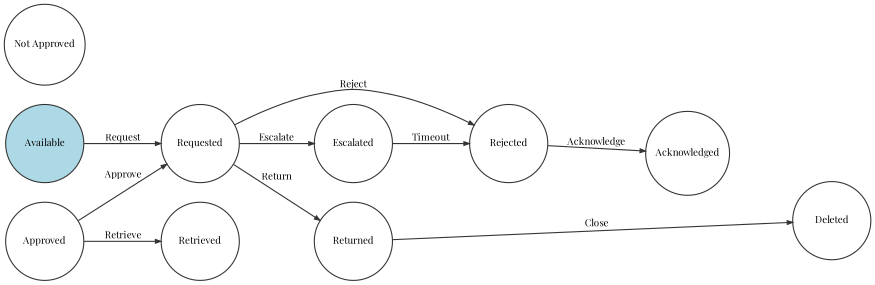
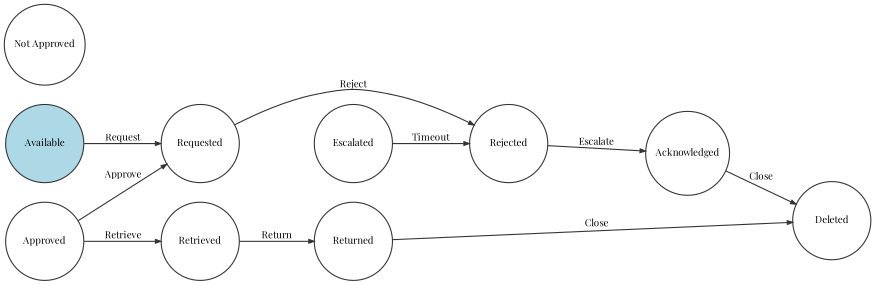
edge "Rejected" -> "Acknowledged": label "Acknowledge" -> "Escalate"
edge "Requested" -> "Escalated": removed, label "Escalate"
edge "Acknowledged" -> "Deleted": added, label "Close"
edge "Requested" -> "Returned": now "Retrieved" -> "Returned"
